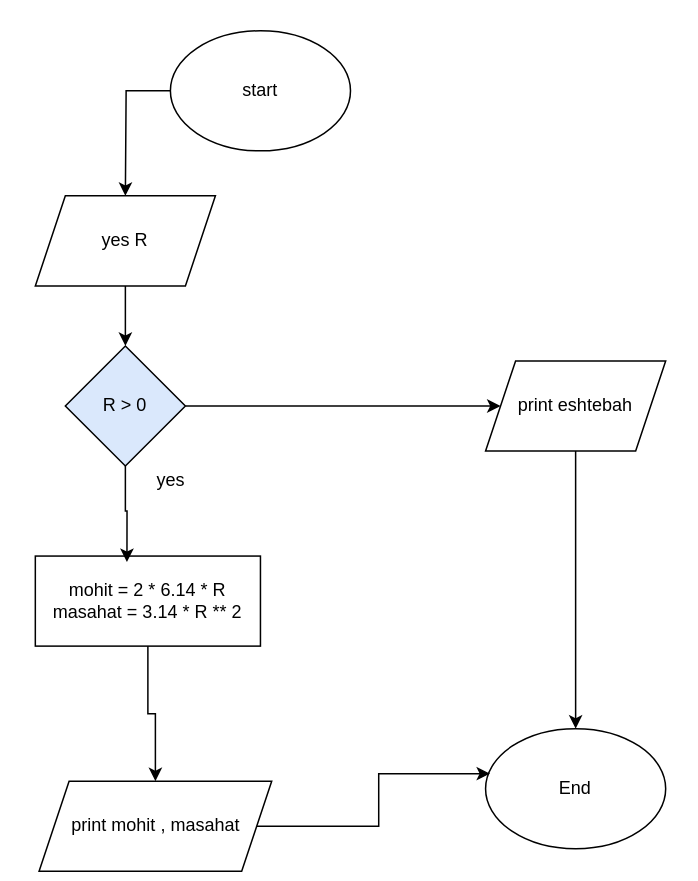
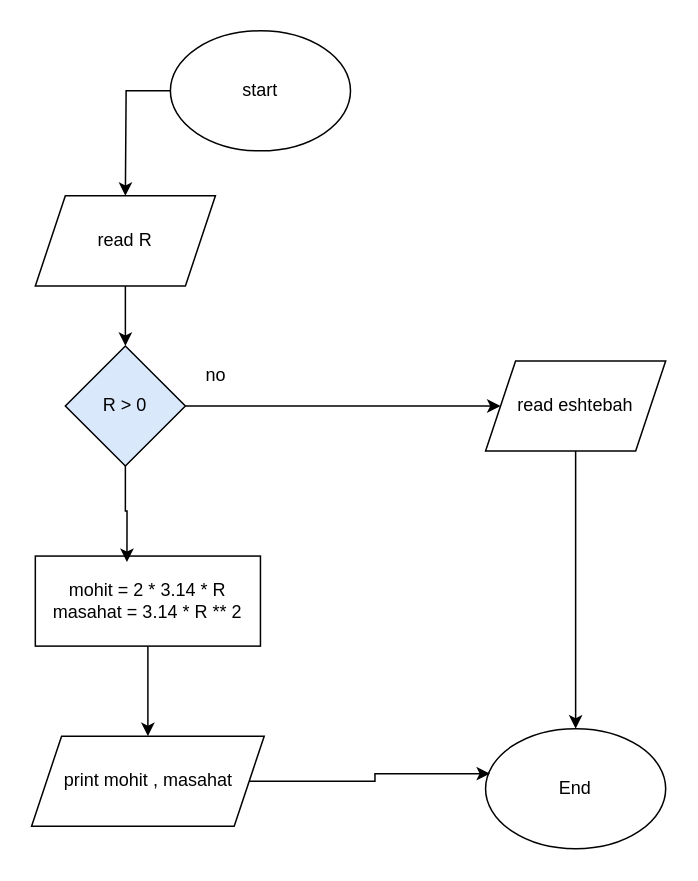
node "yes R": label "yes R" -> "read R"
node "no": added
node "print eshtebah": label "print eshtebah" -> "read eshtebah"
node "yes": removed
node "mohit = 2 * 6.14 * R masahat = 3.14 * R ** 2": label "mohit = 2 * 6.14 * R masahat = 3.14 * R ** 2" -> "mohit = 2 * 3.14 * R masahat = 3.14 * R ** 2"
node "print mohit , masahat": moved (155, 826) -> (148, 781)
